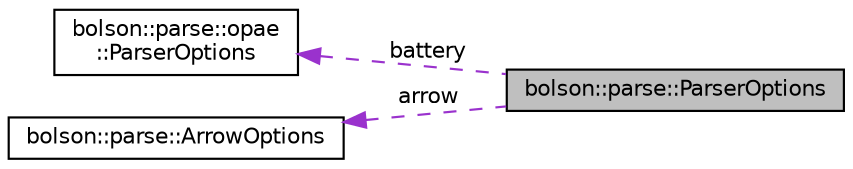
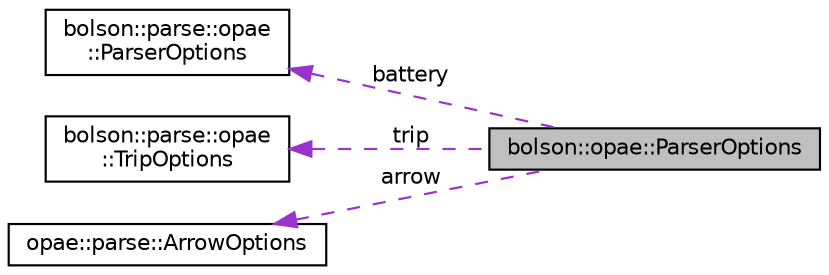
node "bolson::parse::ParserOptions": label "bolson::parse::ParserOptions" -> "bolson::opae::ParserOptions"
node "bolson::parse::ArrowOptions": label "bolson::parse::ArrowOptions" -> "opae::parse::ArrowOptions"
node "bolson::parse::opae ::TripOptions": added
